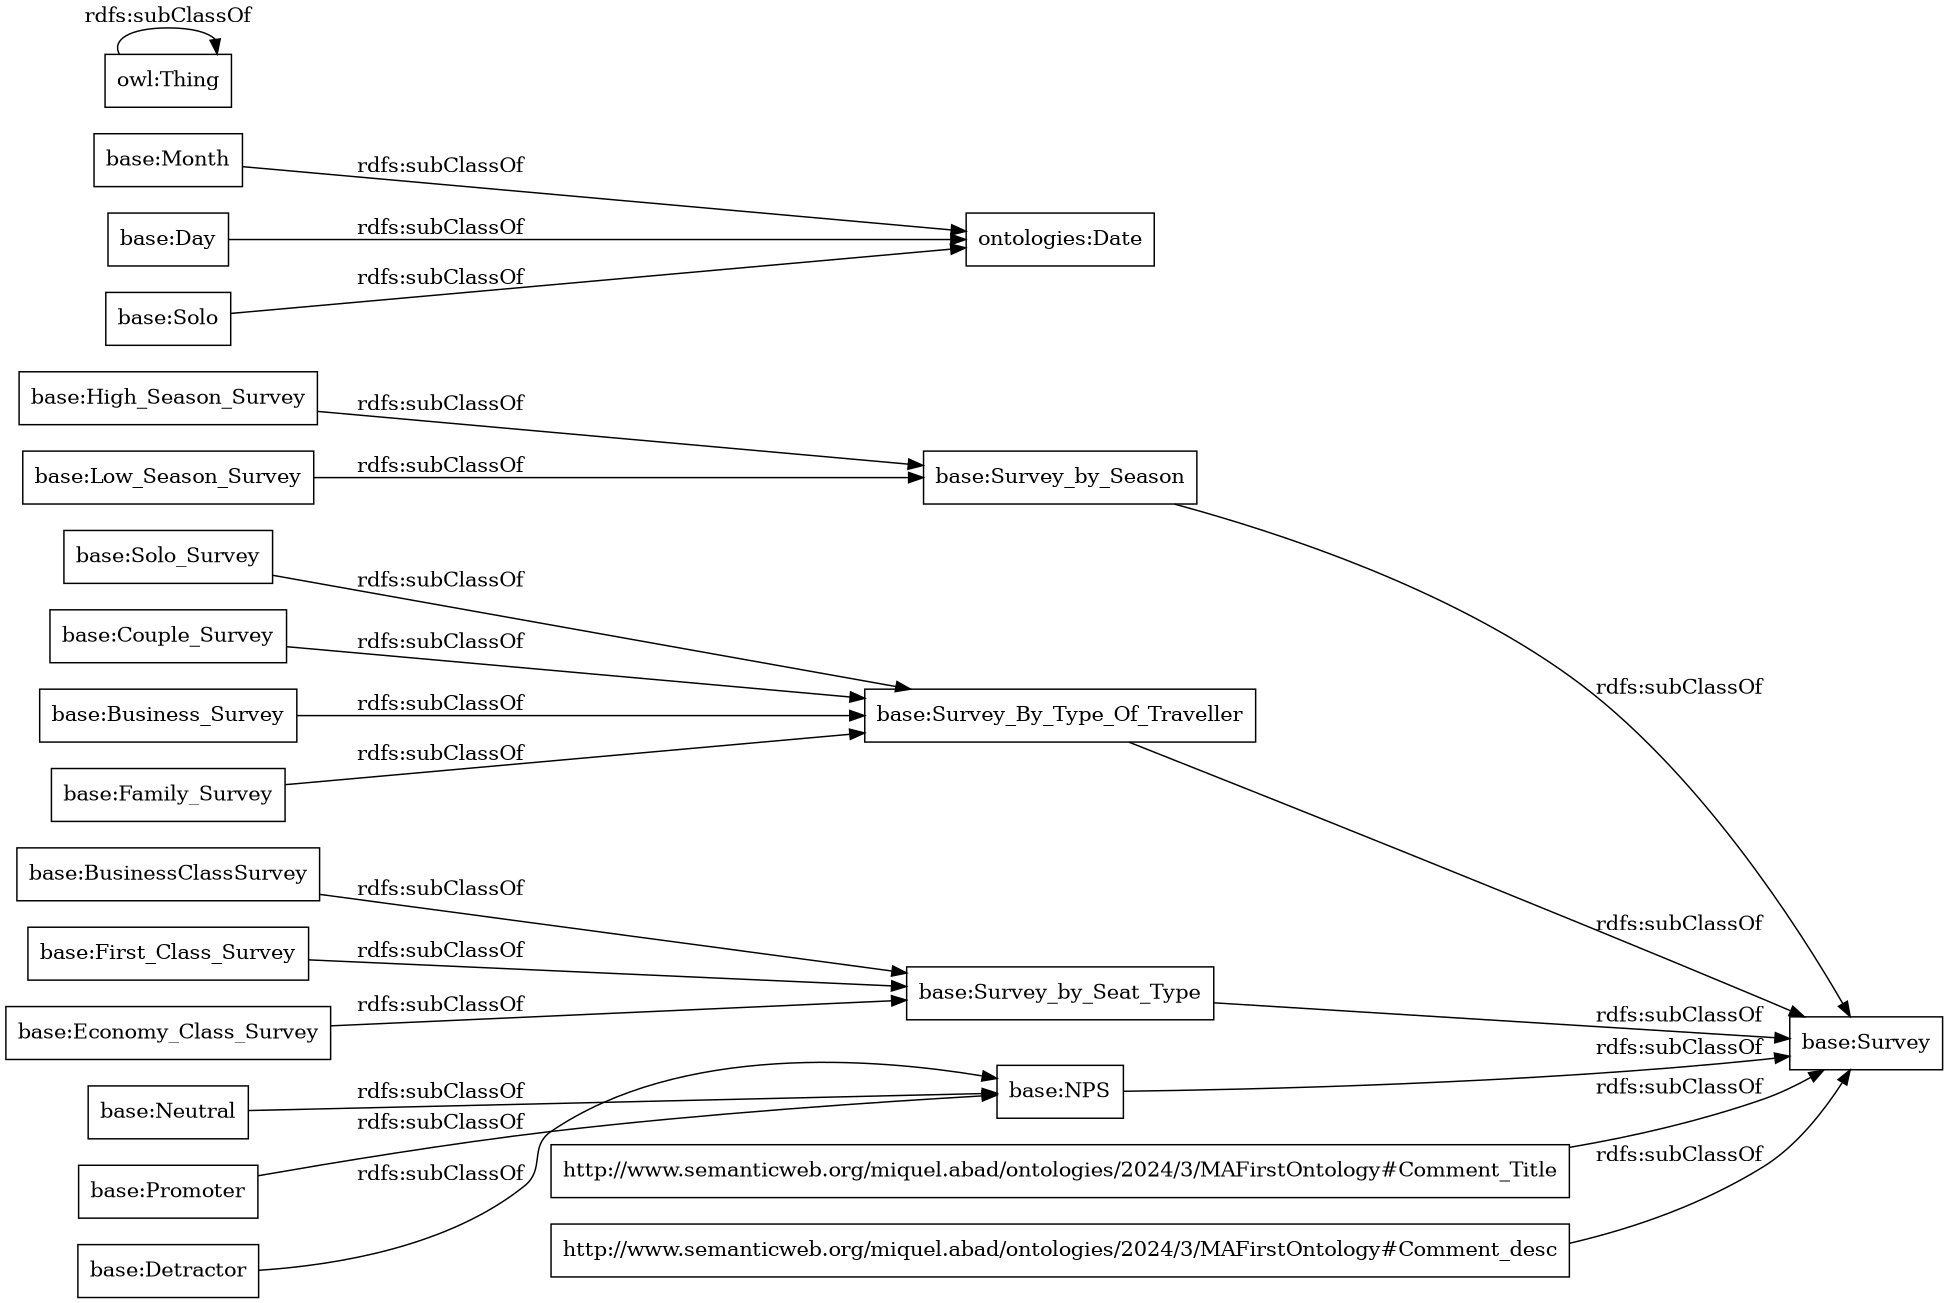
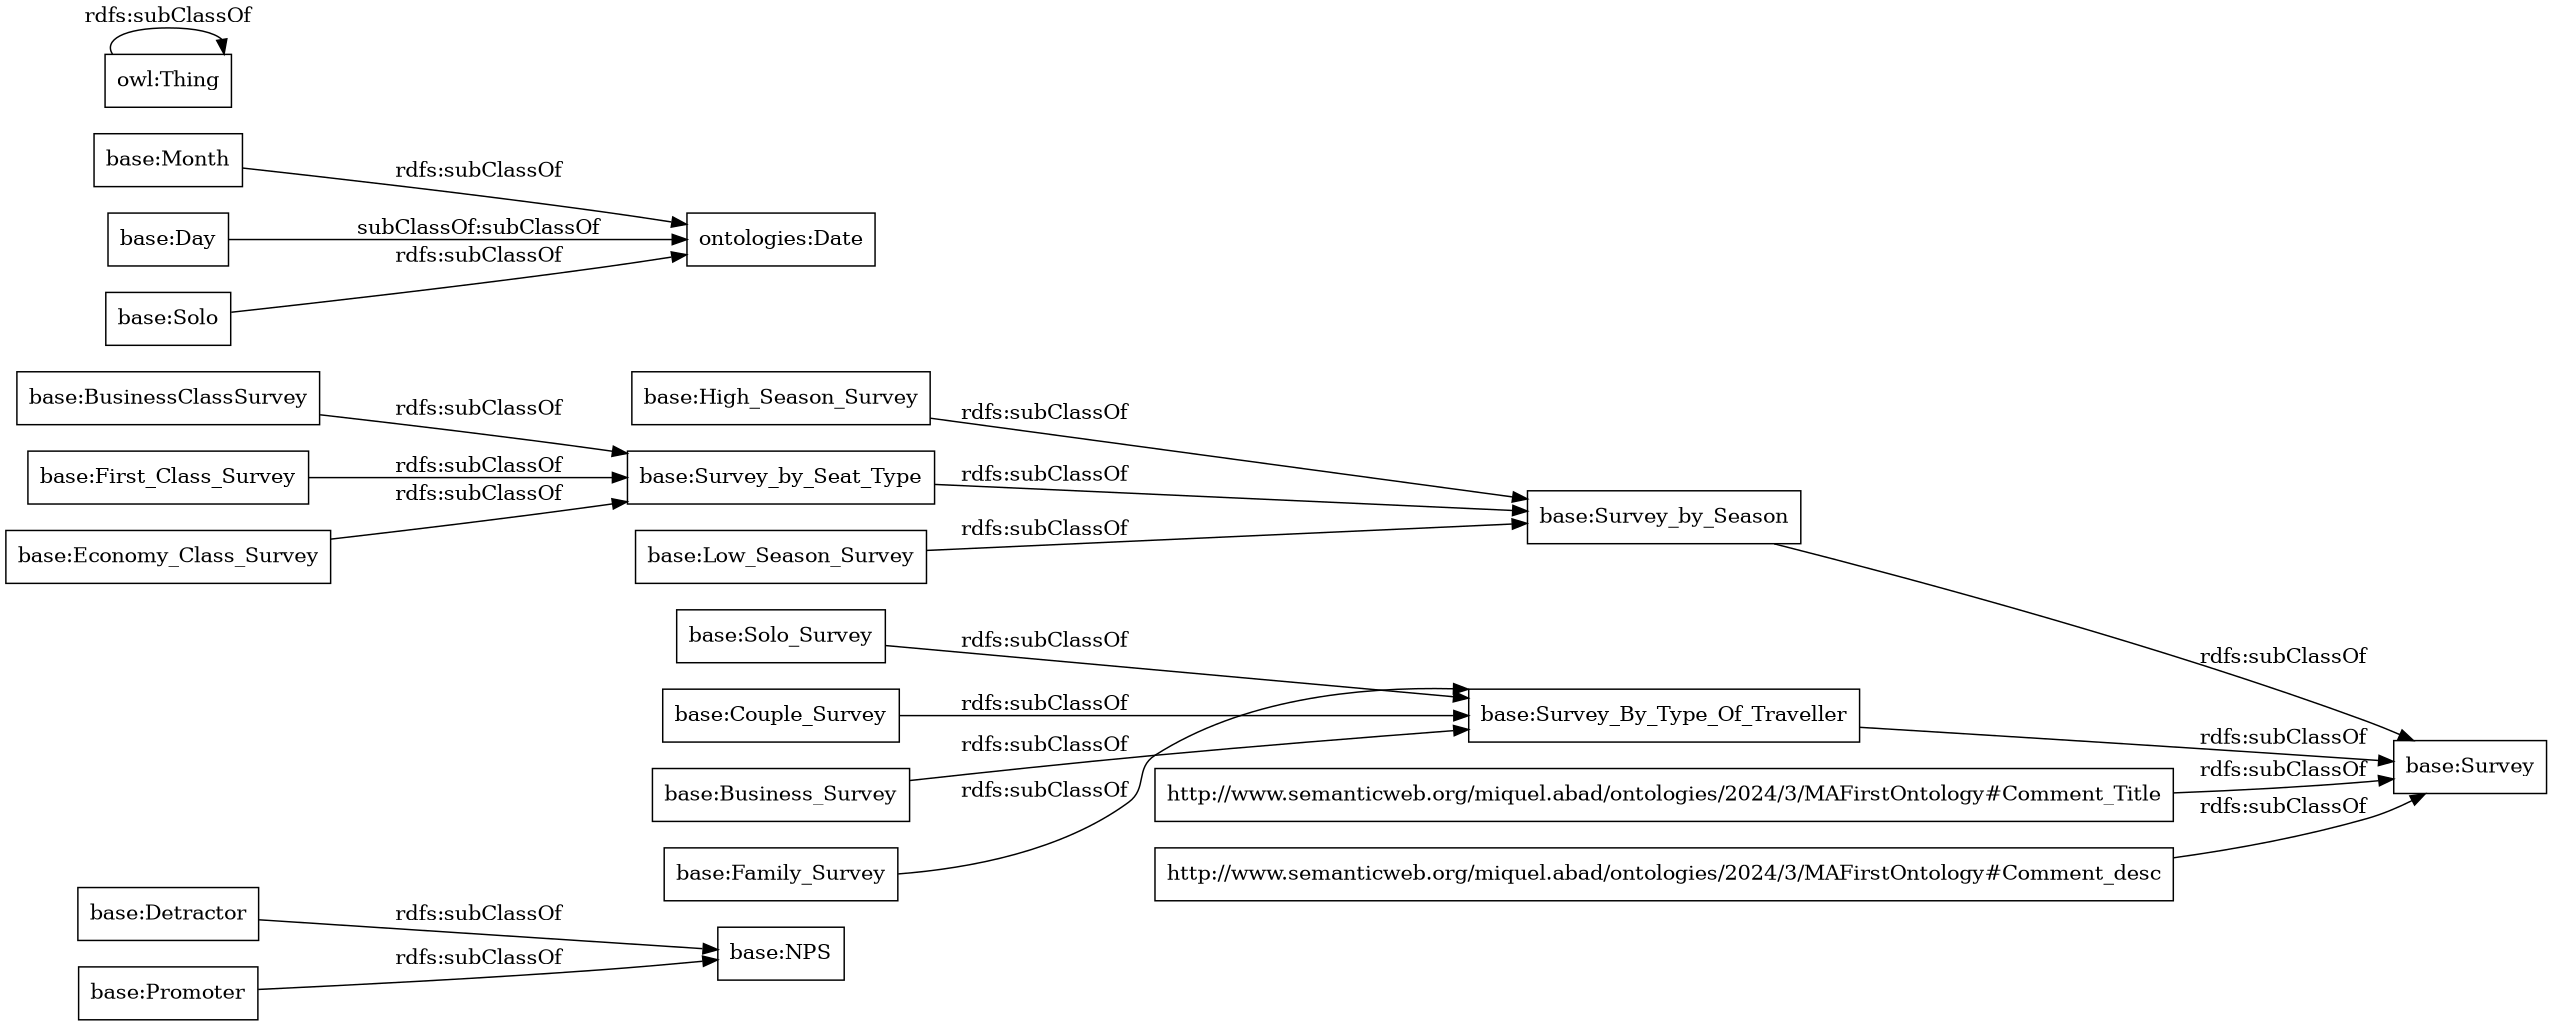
edge "base:Day" -> "ontologies:Date": label "rdfs:subClassOf" -> "subClassOf:subClassOf"
edge "base:Survey_by_Seat_Type" -> "base:Survey": now "base:Survey_by_Seat_Type" -> "base:Survey_by_Season"
edge "base:NPS" -> "base:Survey": removed, label "rdfs:subClassOf"
node "base:Neutral": removed
